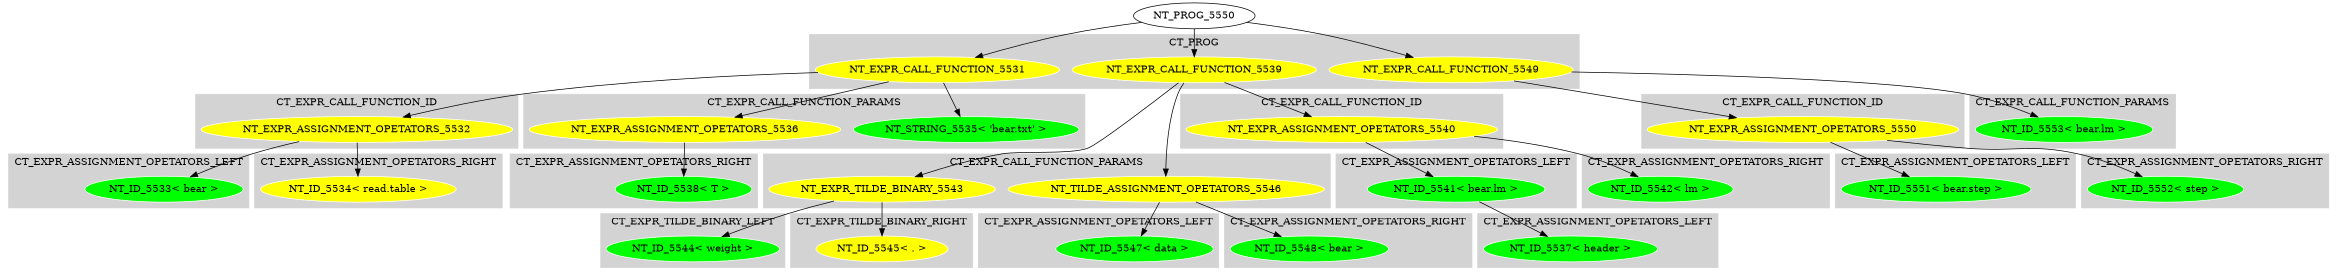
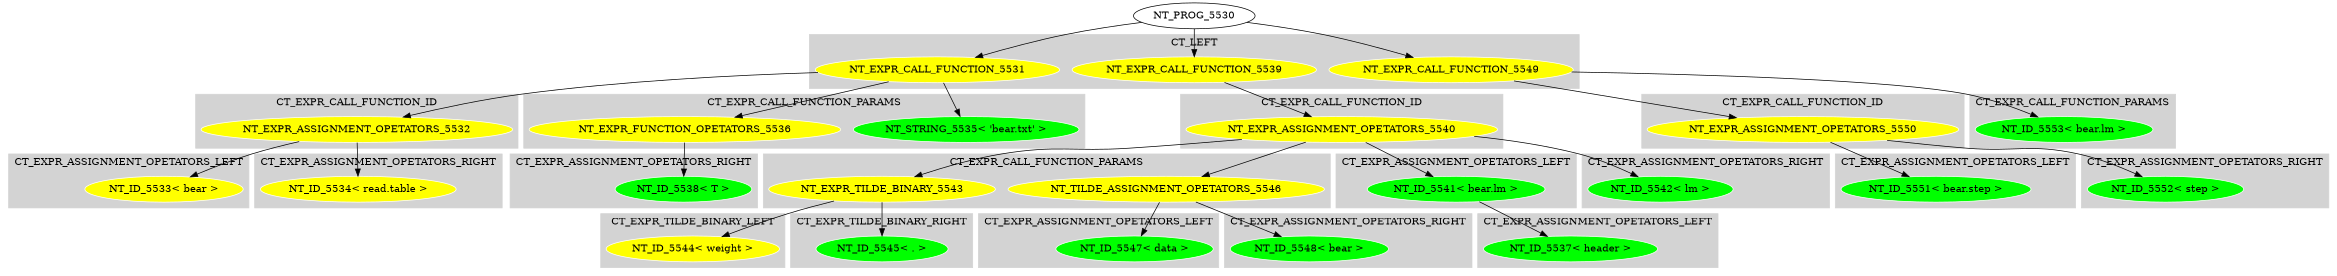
node "NT_PROG_5550": label "NT_PROG_5550" -> "NT_PROG_5530"
cluster "CT_PROG": label "CT_PROG" -> "CT_LEFT"
edge "NT_EXPR_CALL_FUNCTION_5539" -> "NT_TILDE_ASSIGNMENT_OPETATORS_5546": now "NT_EXPR_ASSIGNMENT_OPETATORS_5540" -> "NT_TILDE_ASSIGNMENT_OPETATORS_5546"
node "NT_EXPR_ASSIGNMENT_OPETATORS_5536": label "NT_EXPR_ASSIGNMENT_OPETATORS_5536" -> "NT_EXPR_FUNCTION_OPETATORS_5536"
edge "NT_EXPR_CALL_FUNCTION_5539" -> "NT_EXPR_TILDE_BINARY_5543": now "NT_EXPR_ASSIGNMENT_OPETATORS_5540" -> "NT_EXPR_TILDE_BINARY_5543"
node "NT_ID_5533< bear >": fillcolor green -> yellow
node "NT_ID_5544< weight >": fillcolor green -> yellow
node "NT_ID_5545< . >": fillcolor yellow -> green
